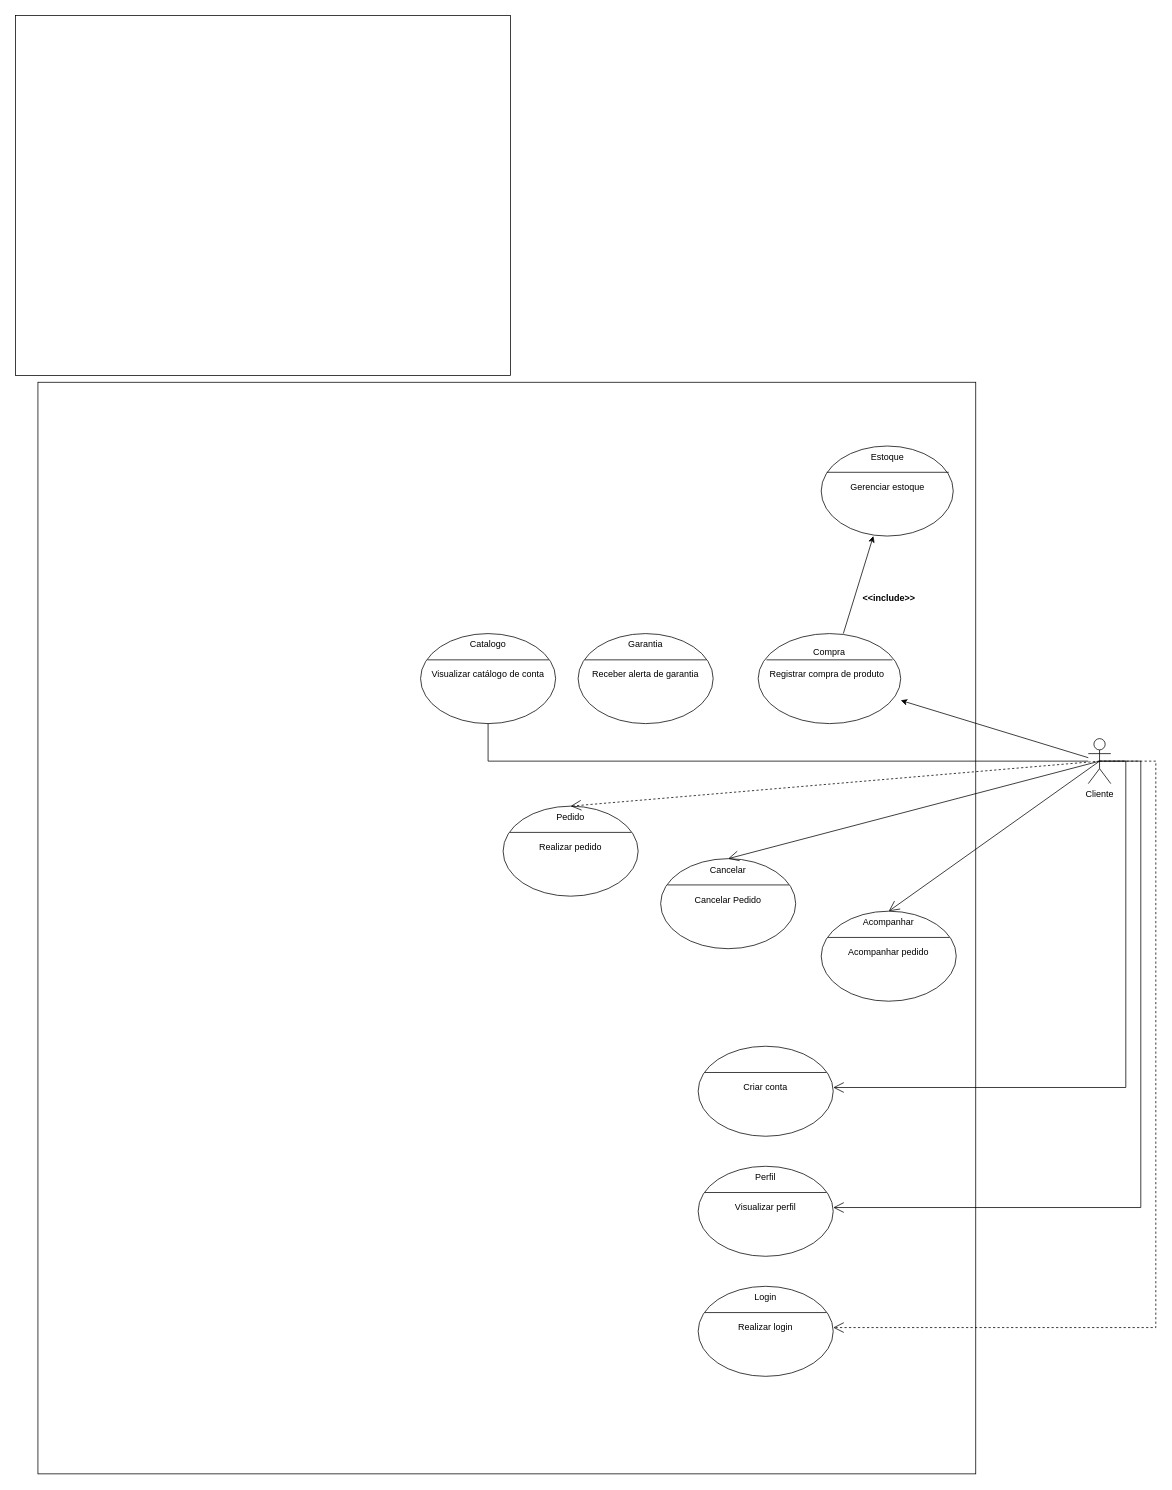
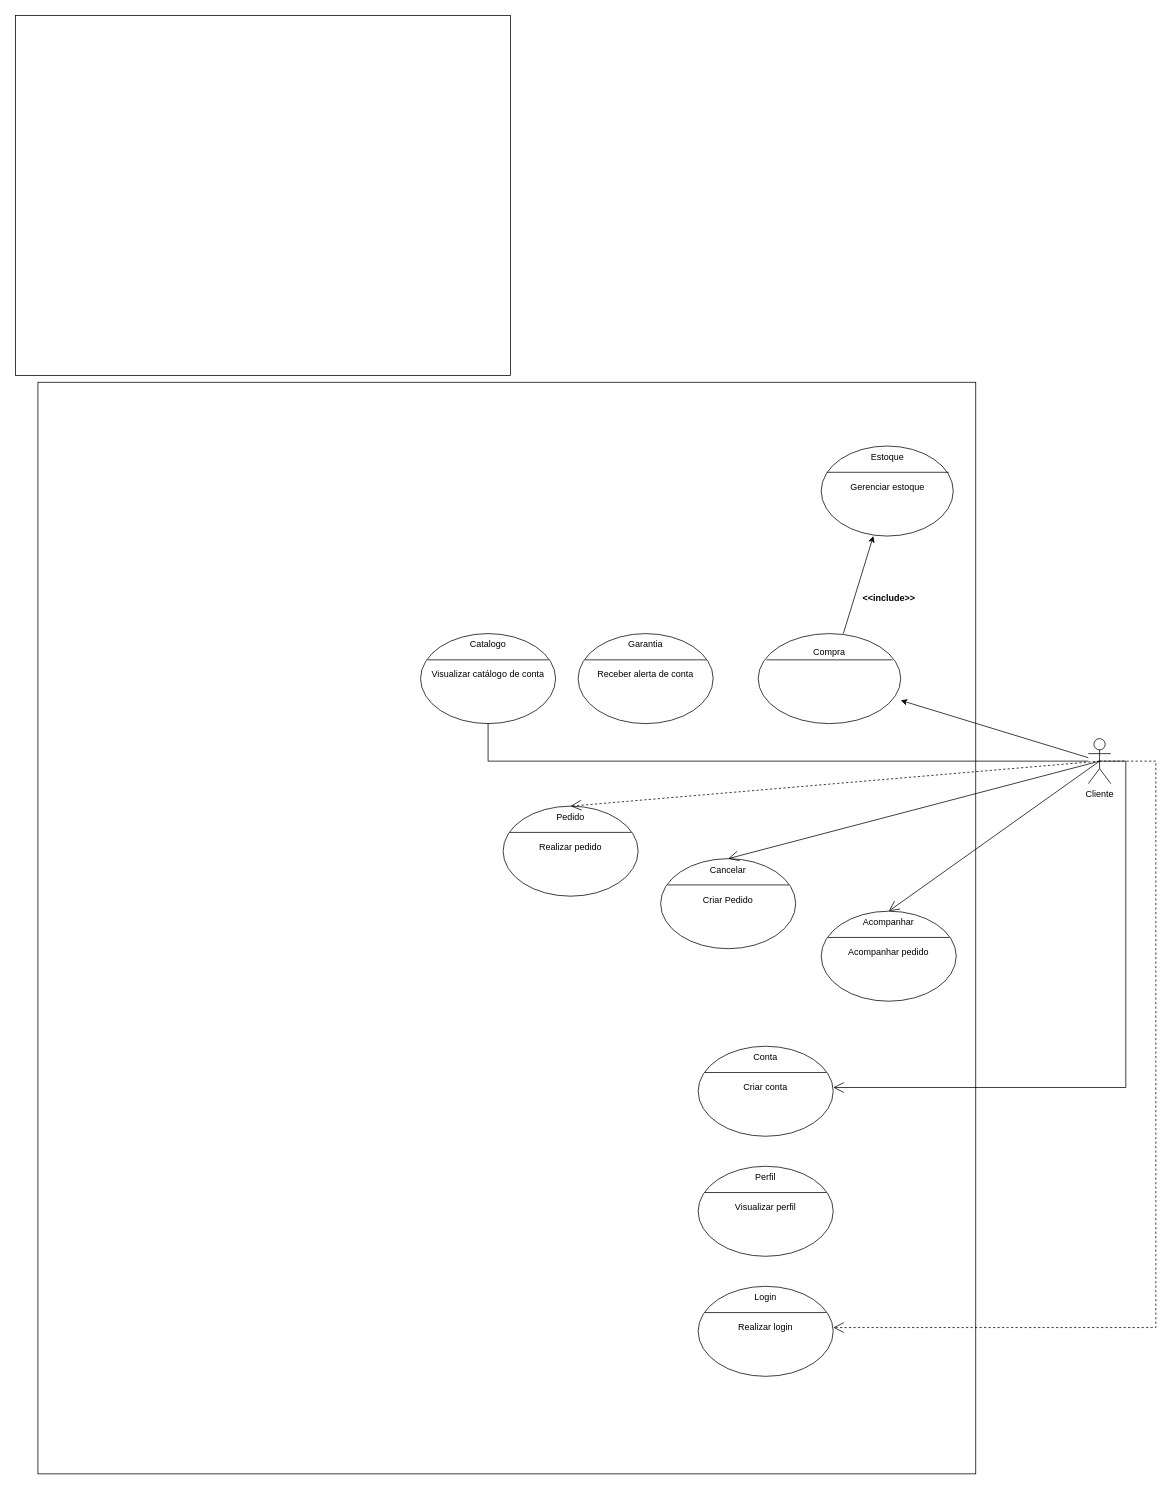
node "Receber alerta de garantia": label "Receber alerta de garantia" -> "Receber alerta de conta"
node "Registrar compra de produto": removed
node "Cancelar Pedido": label "Cancelar Pedido" -> "Criar Pedido"
node "Conta": added
edge "Cliente" -> "Visualizar perfil": removed
